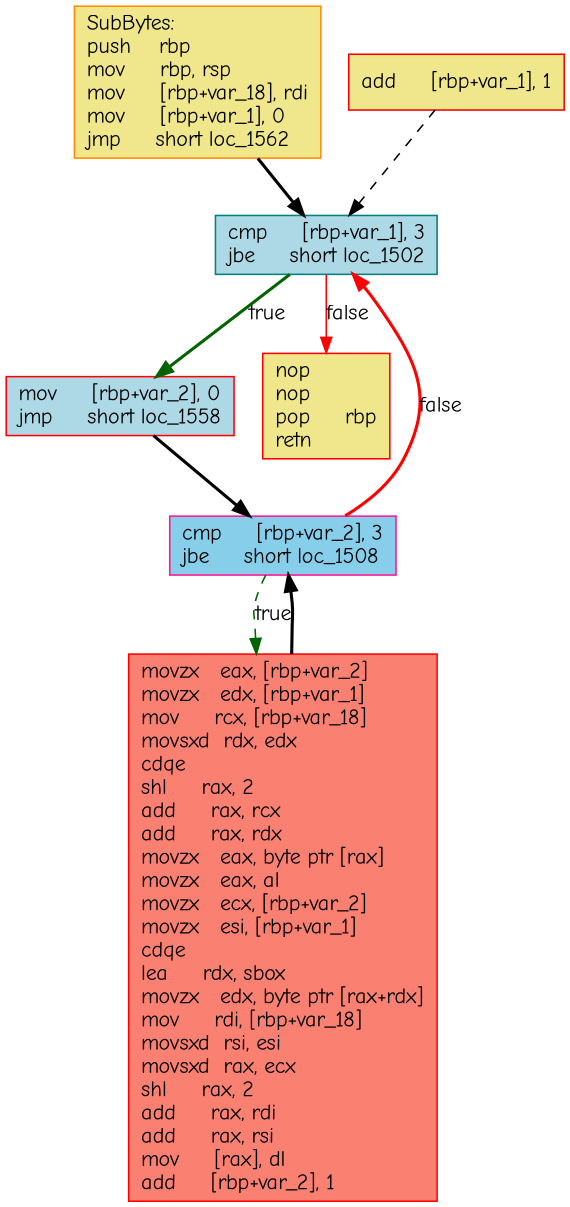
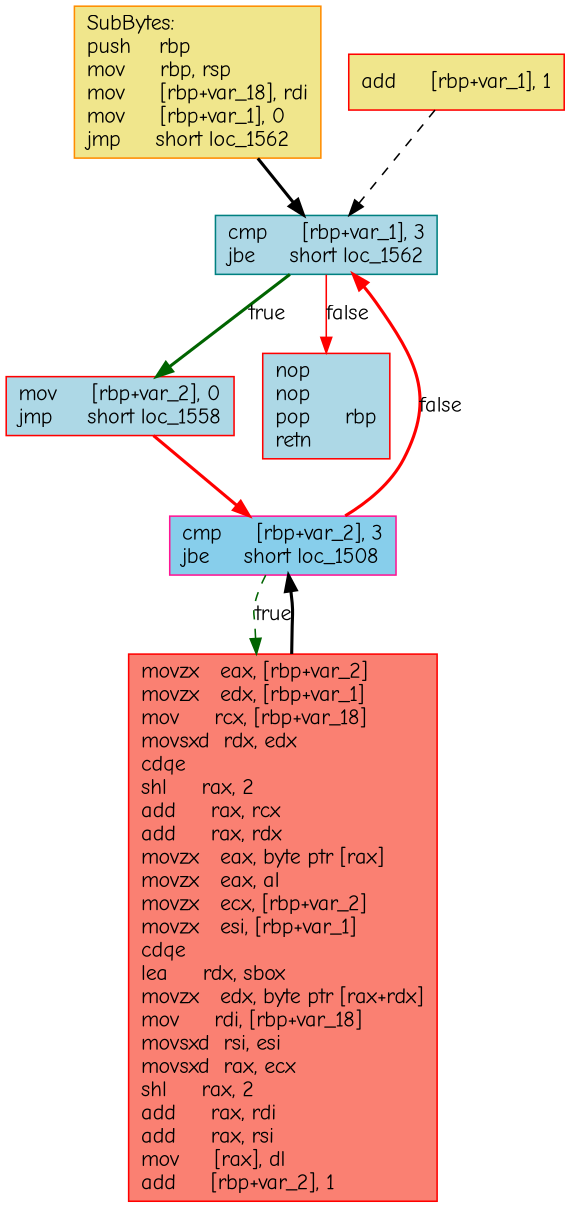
node "cmp     [rbp+var_1], 3 jbe     short loc_1502": label "cmp     [rbp+var_1], 3 jbe     short loc_1502" -> "cmp     [rbp+var_1], 3 jbe     short loc_1562"
node "nop nop pop     rbp retn": fillcolor khaki -> lightblue
edge "mov     [rbp+var_2], 0 jmp     short loc_1558" -> "cmp     [rbp+var_2], 3 jbe     short loc_1508": color black -> red
